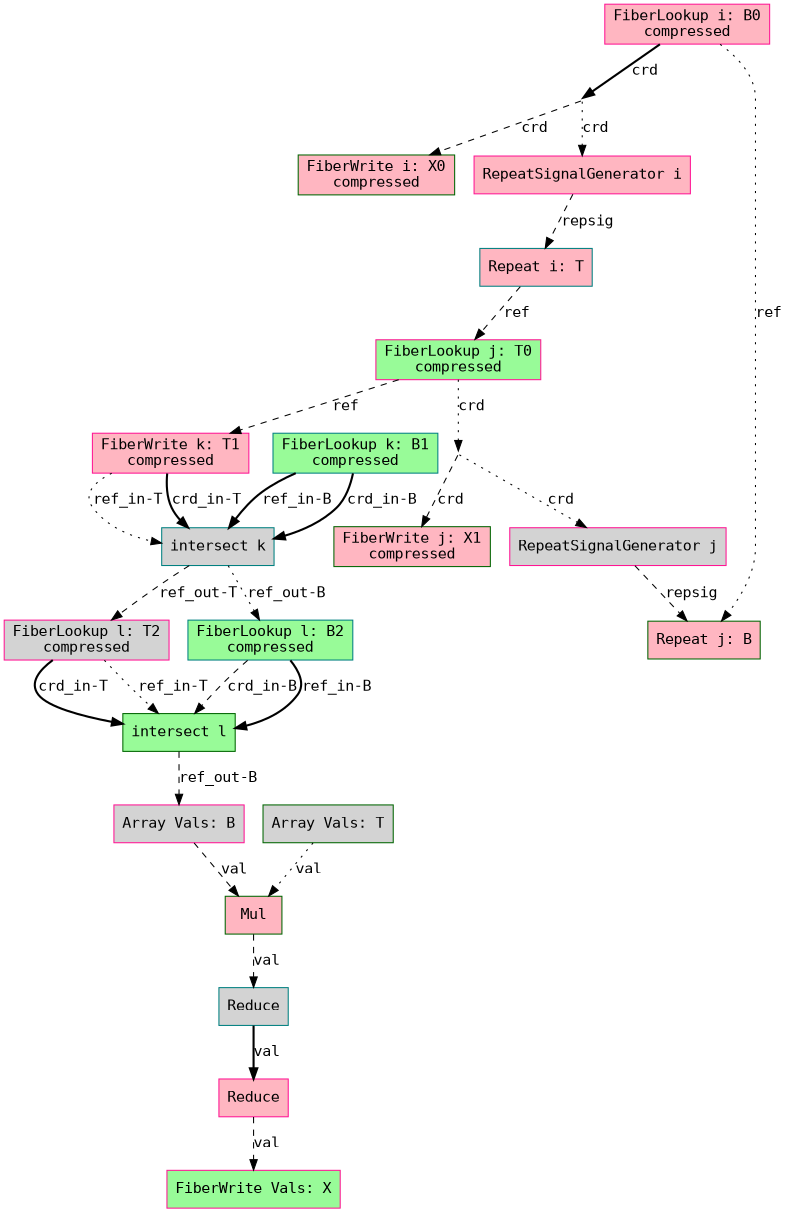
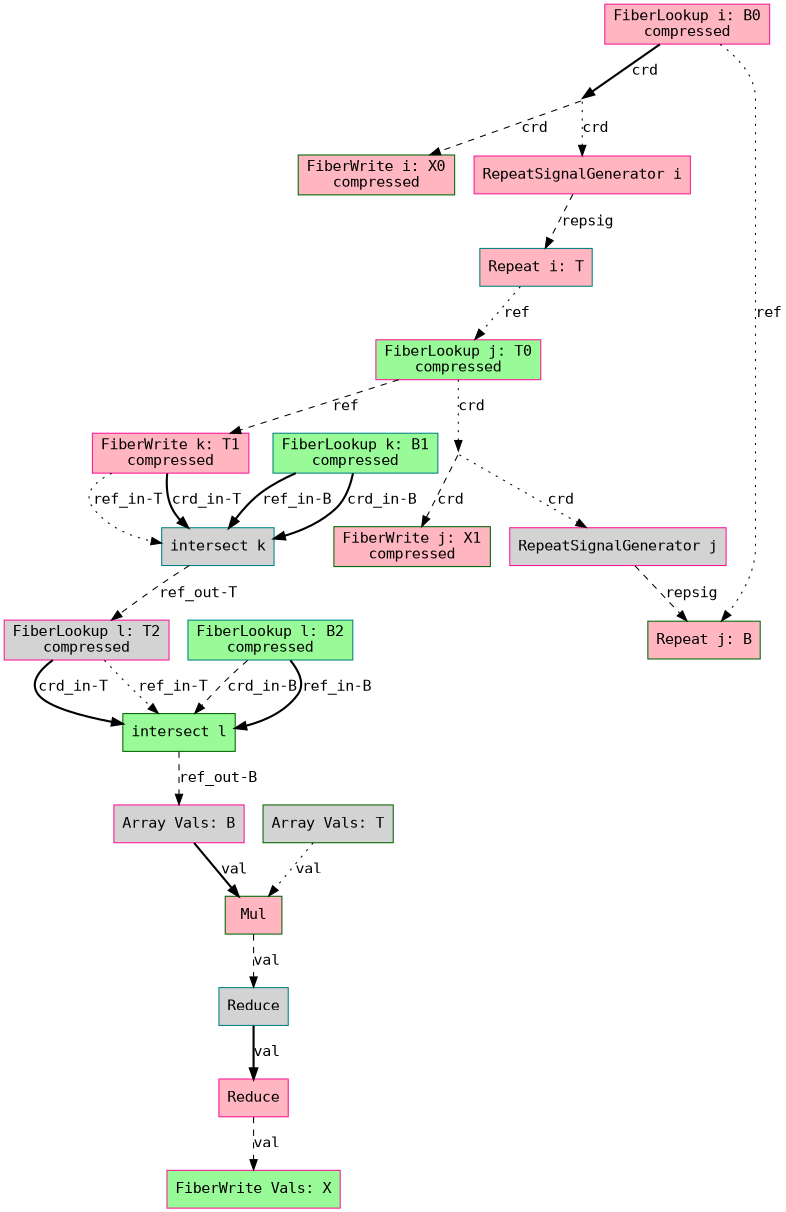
edge "Repeat i: T" -> "FiberLookup j: T0 compressed": style dashed -> dotted
edge "intersect k" -> "FiberLookup l: B2 compressed": removed, label "ref_out-B"
edge "Array Vals: B" -> "Mul": style dashed -> bold
